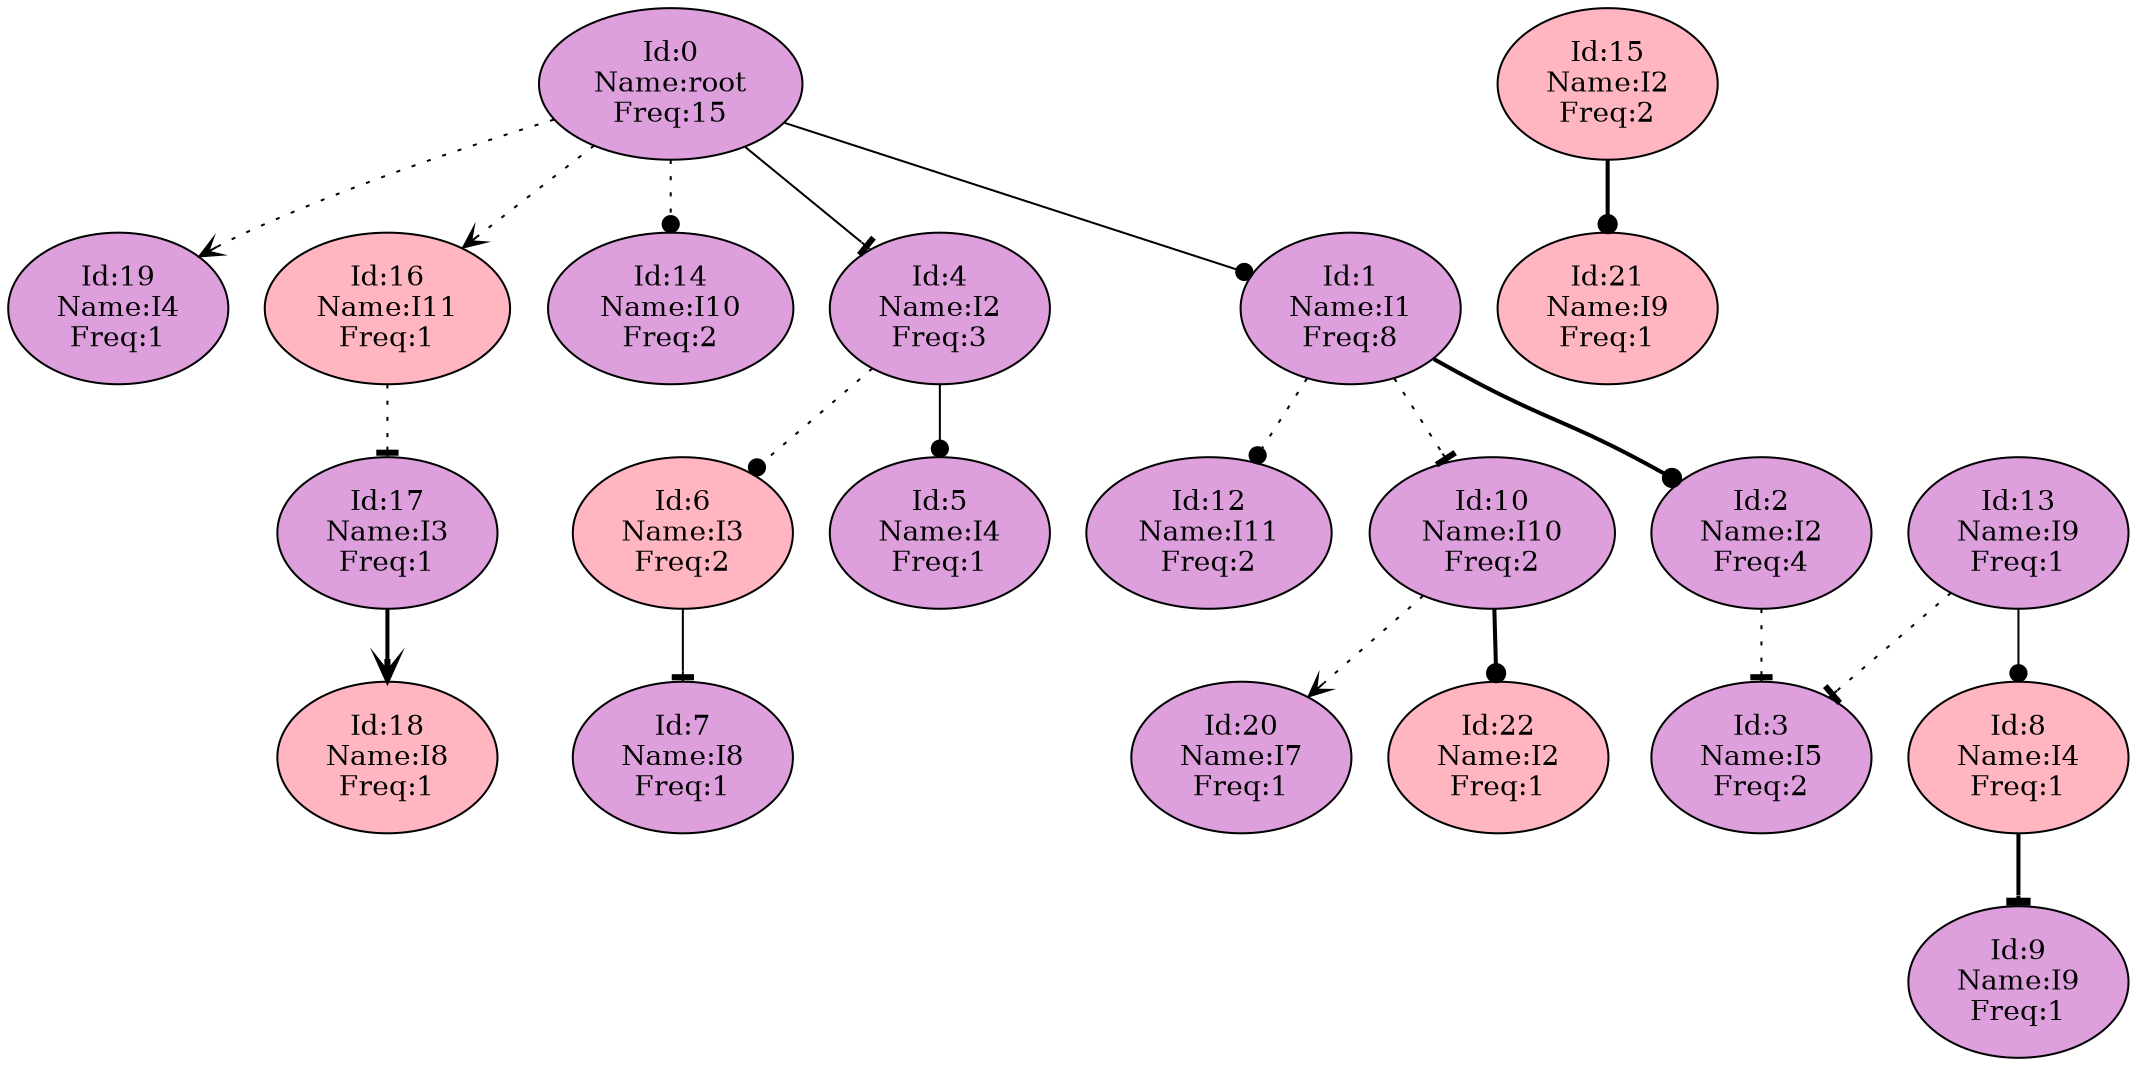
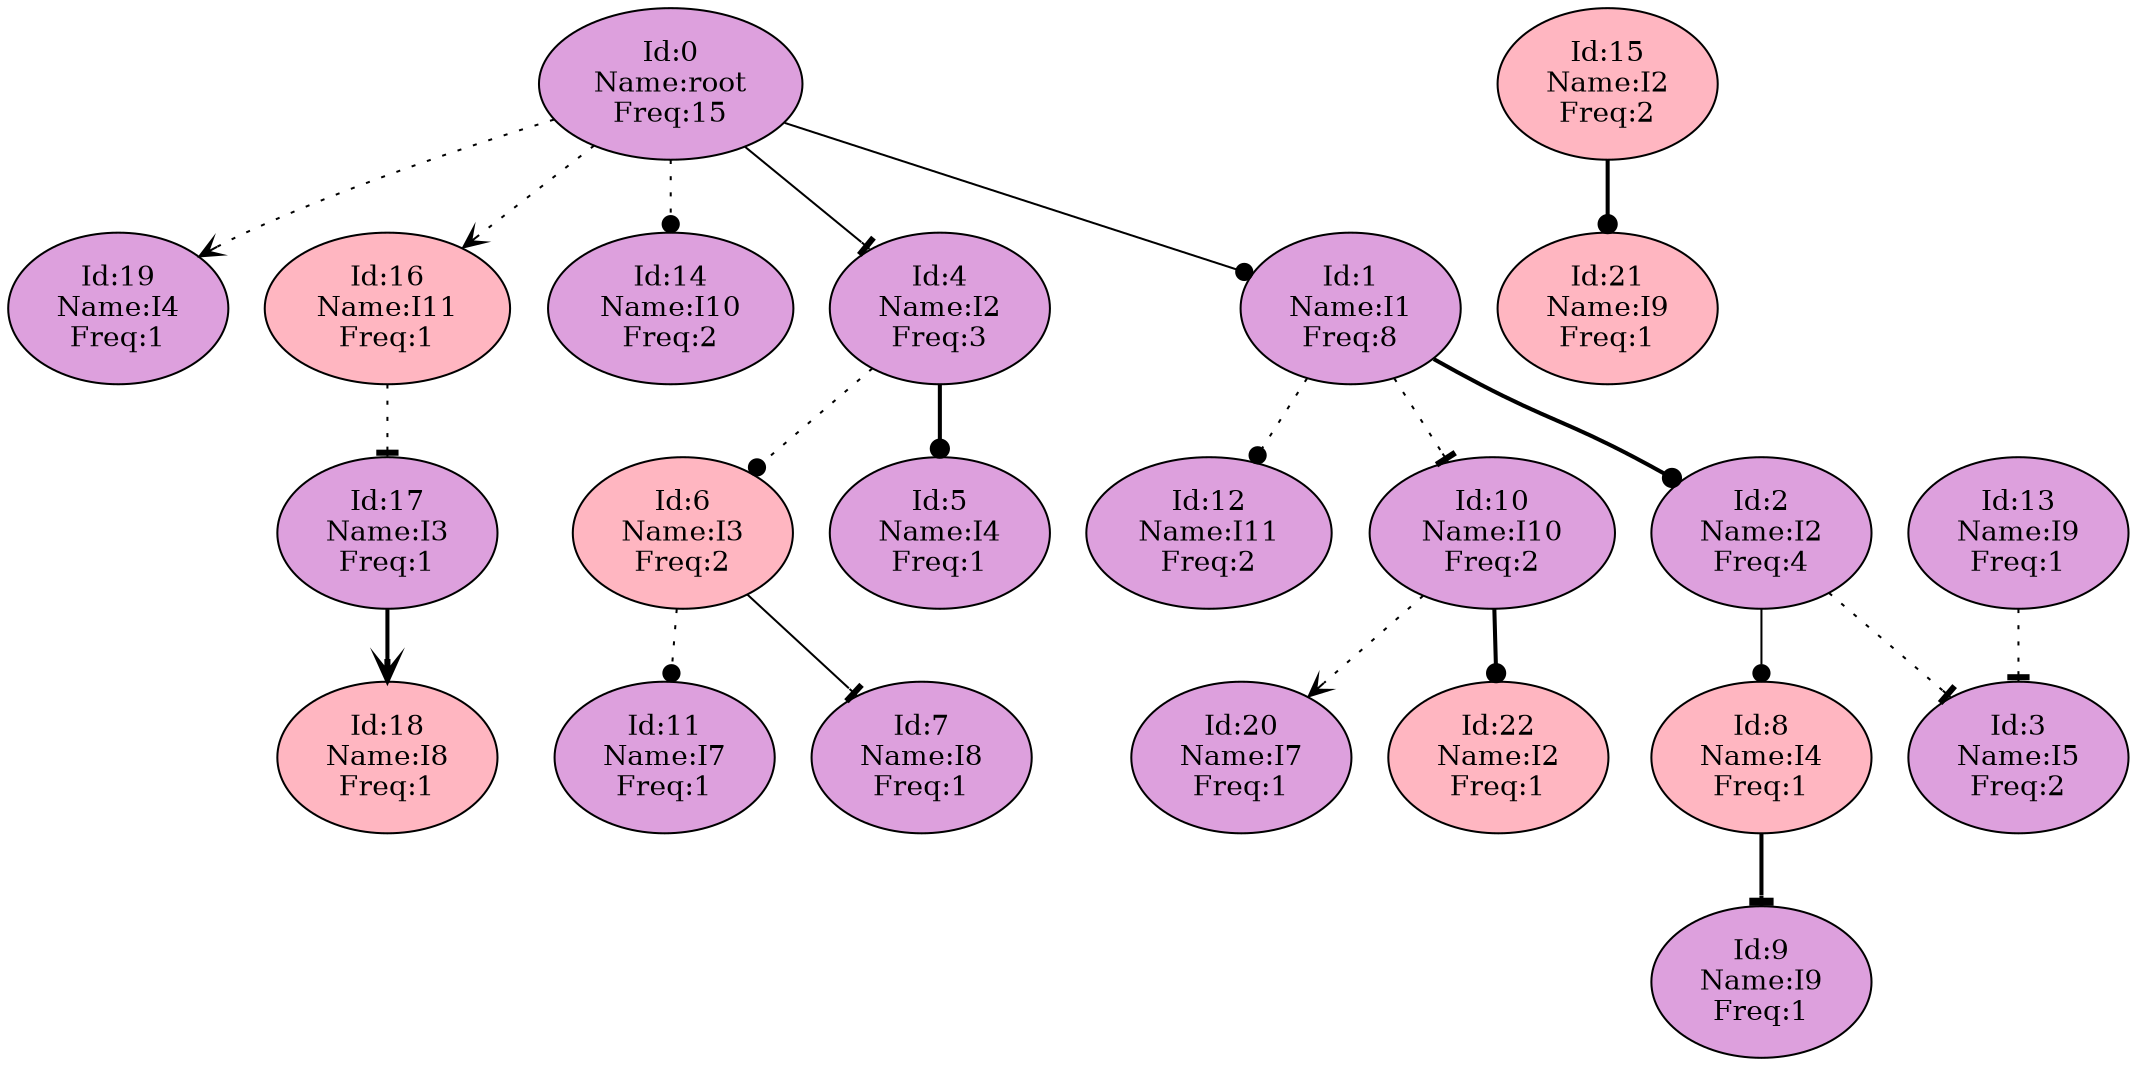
edge "Id:4 Name:I2 Freq:3" -> "Id:5 Name:I4 Freq:1": style solid -> bold
edge "Id:13 Name:I9 Freq:1" -> "Id:8 Name:I4 Freq:1": now "Id:2 Name:I2 Freq:4" -> "Id:8 Name:I4 Freq:1"
node "Id:11 Name:I7 Freq:1": added
